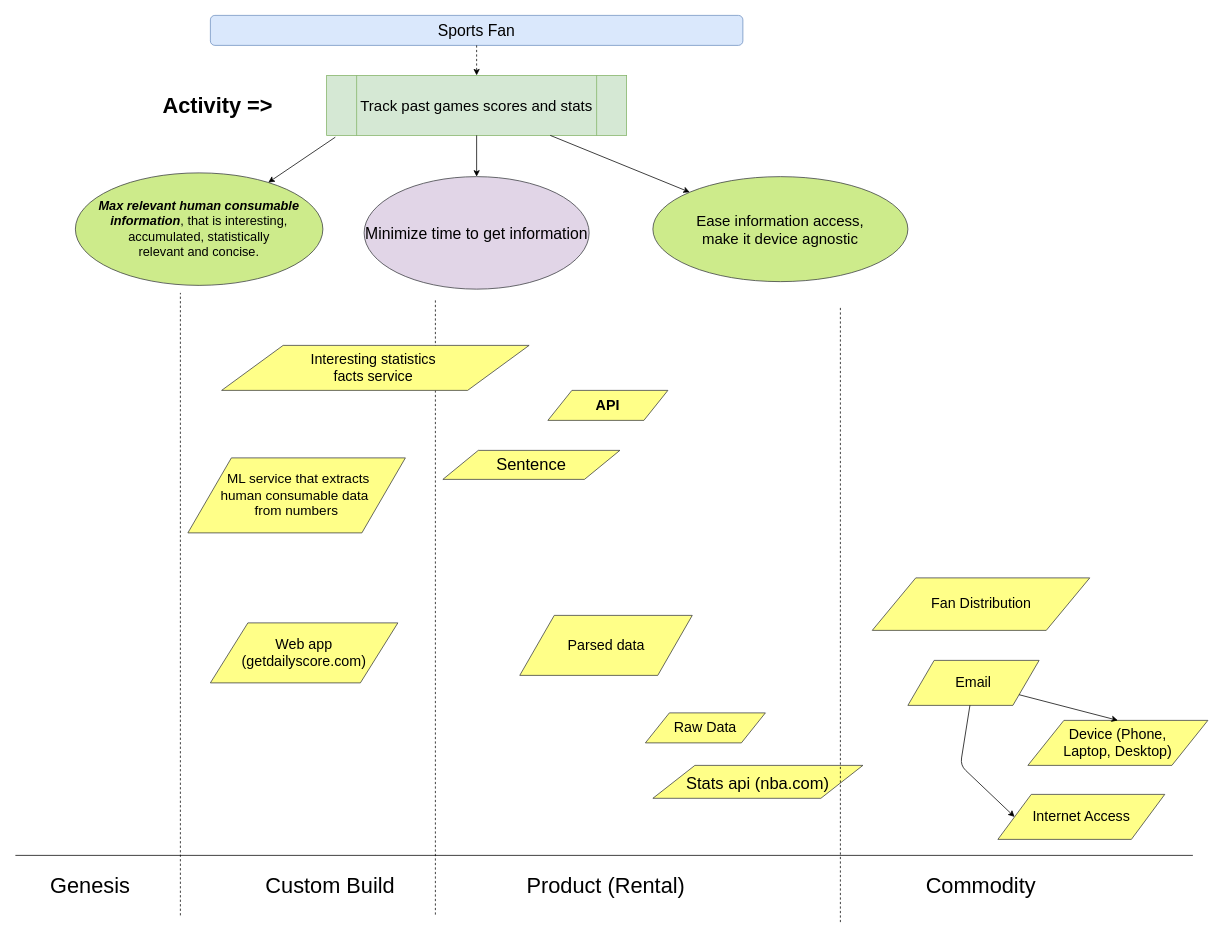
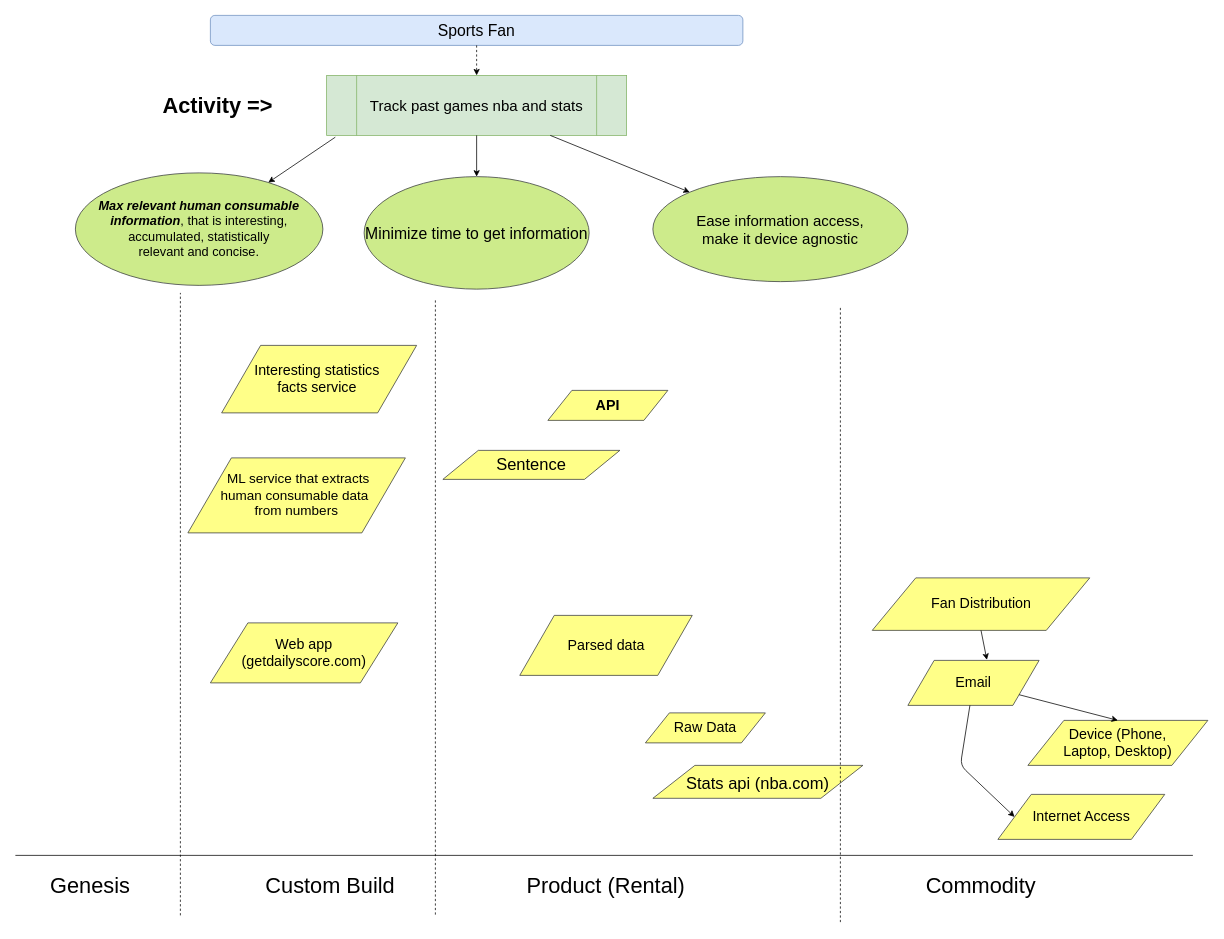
node "Track past games scores and stats": label "Track past games scores and stats" -> "Track past games nba and stats"
node "Minimize time to get information": fillcolor #e1d5e7 -> #cdeb8b
node "Interesting statistics facts service": size 308x45 -> 195x68
edge "Fan Distribution" -> "Email": added
